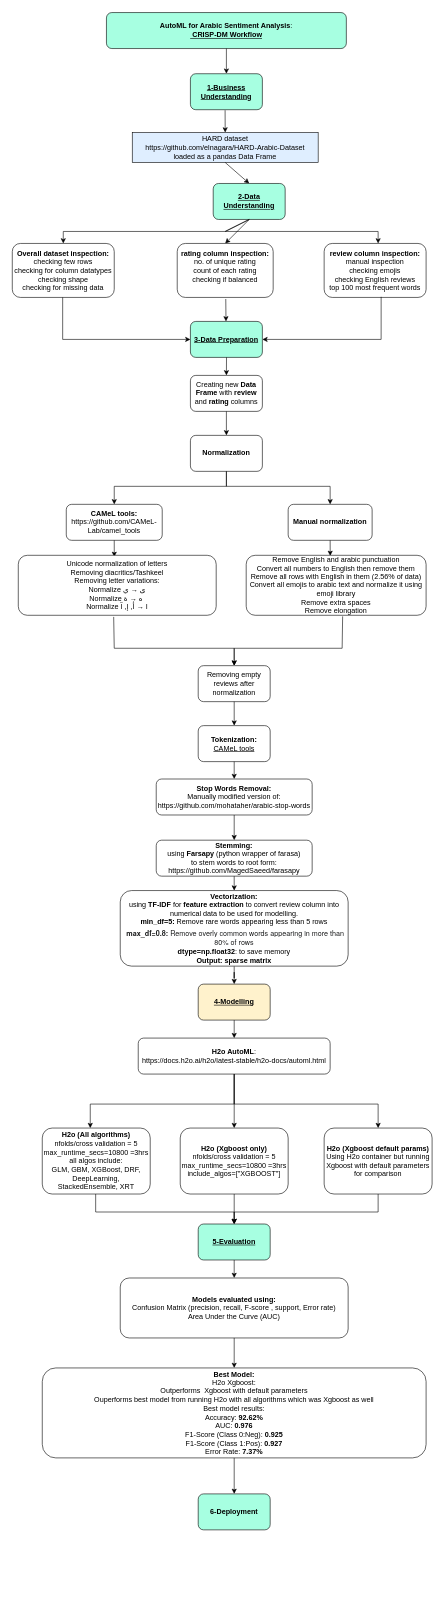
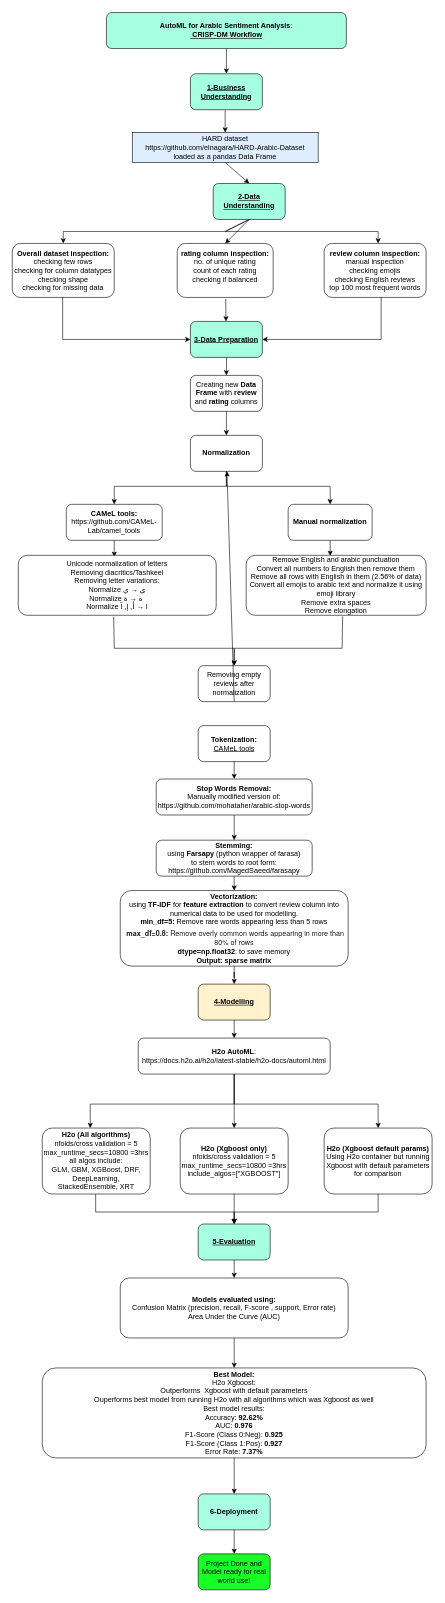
edge "Removing empty reviews after normalization" -> "Tokenization: CAMeL tools": now "Removing empty reviews after normalization" -> "Normalization"
edge "6-Deployment" -> "Project Done and Model ready for real world use!": added
node "Project Done and Model ready for real world use!": added
